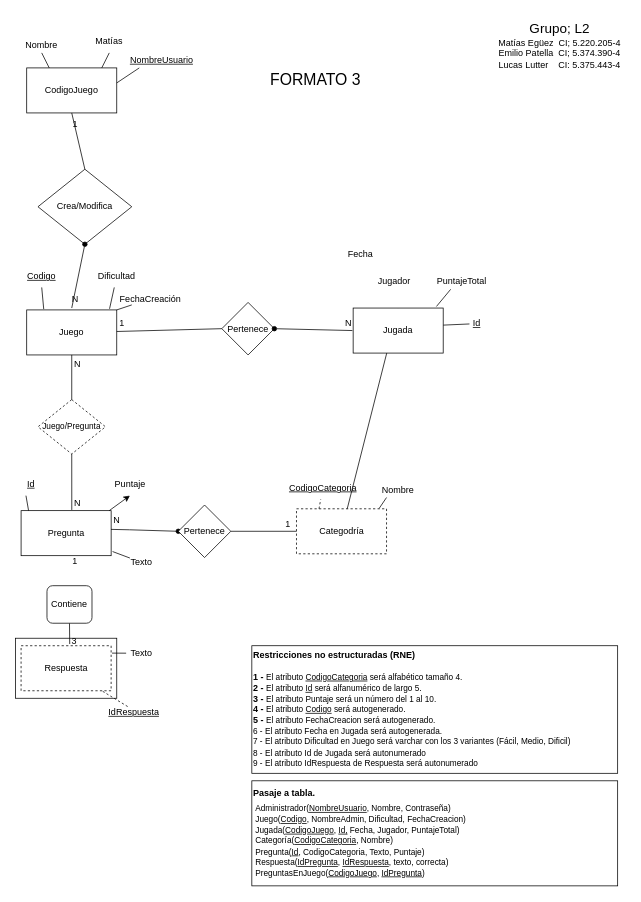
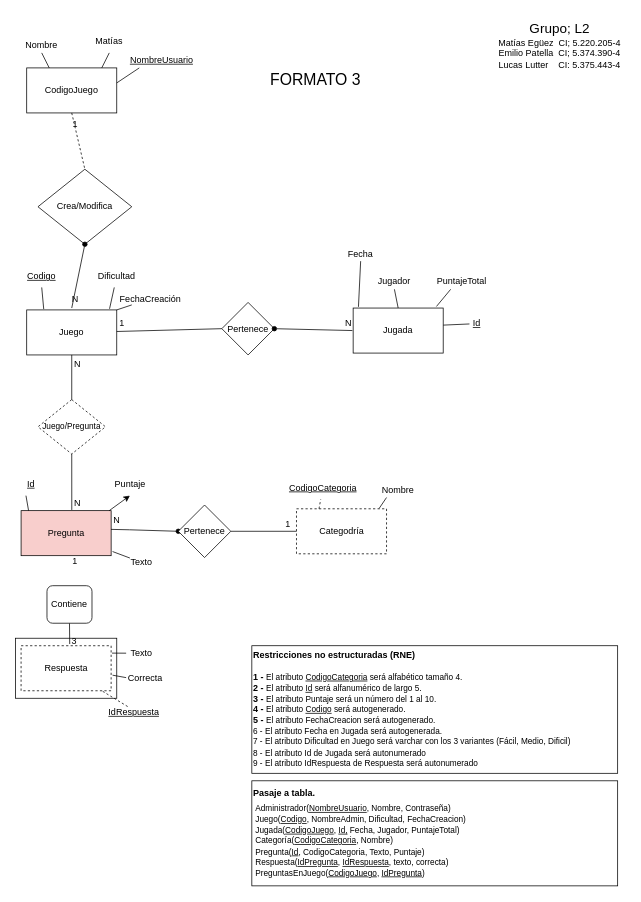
edge "CodigoJuego" -- "Crea/Modifica": style solid -> dashed
edge "Fecha" -- "Jugada": added
edge "Jugada" -- "Categodría": now "Jugada" -- "Jugador"
node "Pregunta": fillcolor #ffffff -> #f8cecc
edge "Respuesta" -- "Correcta": added
node "Correcta": added
